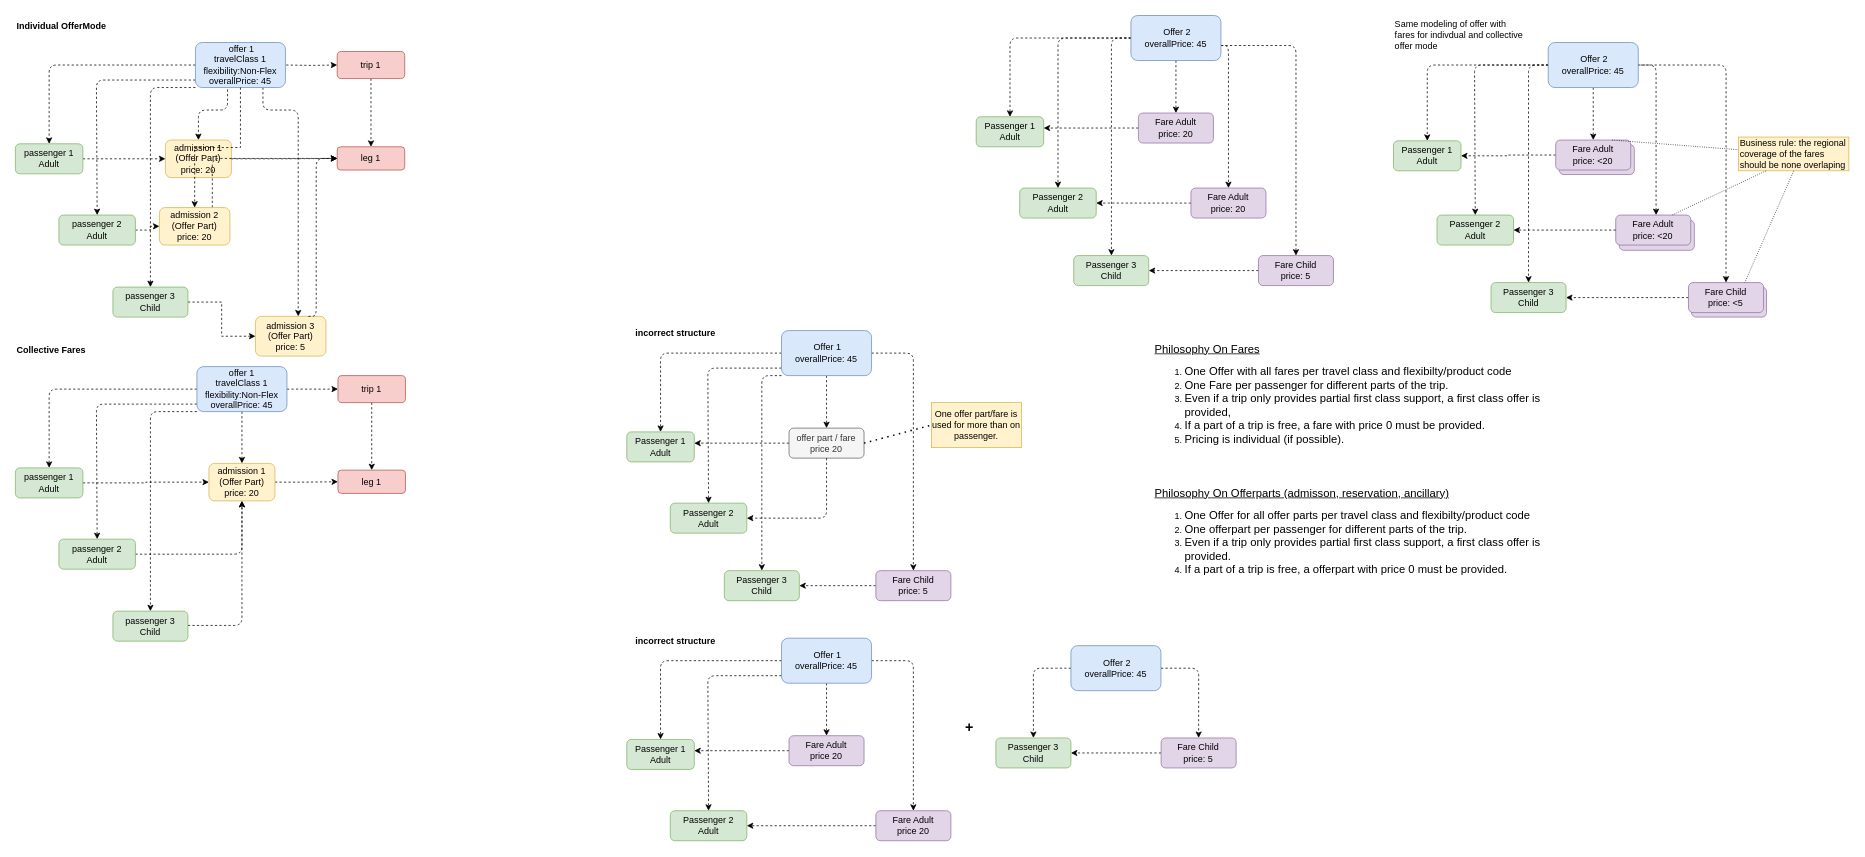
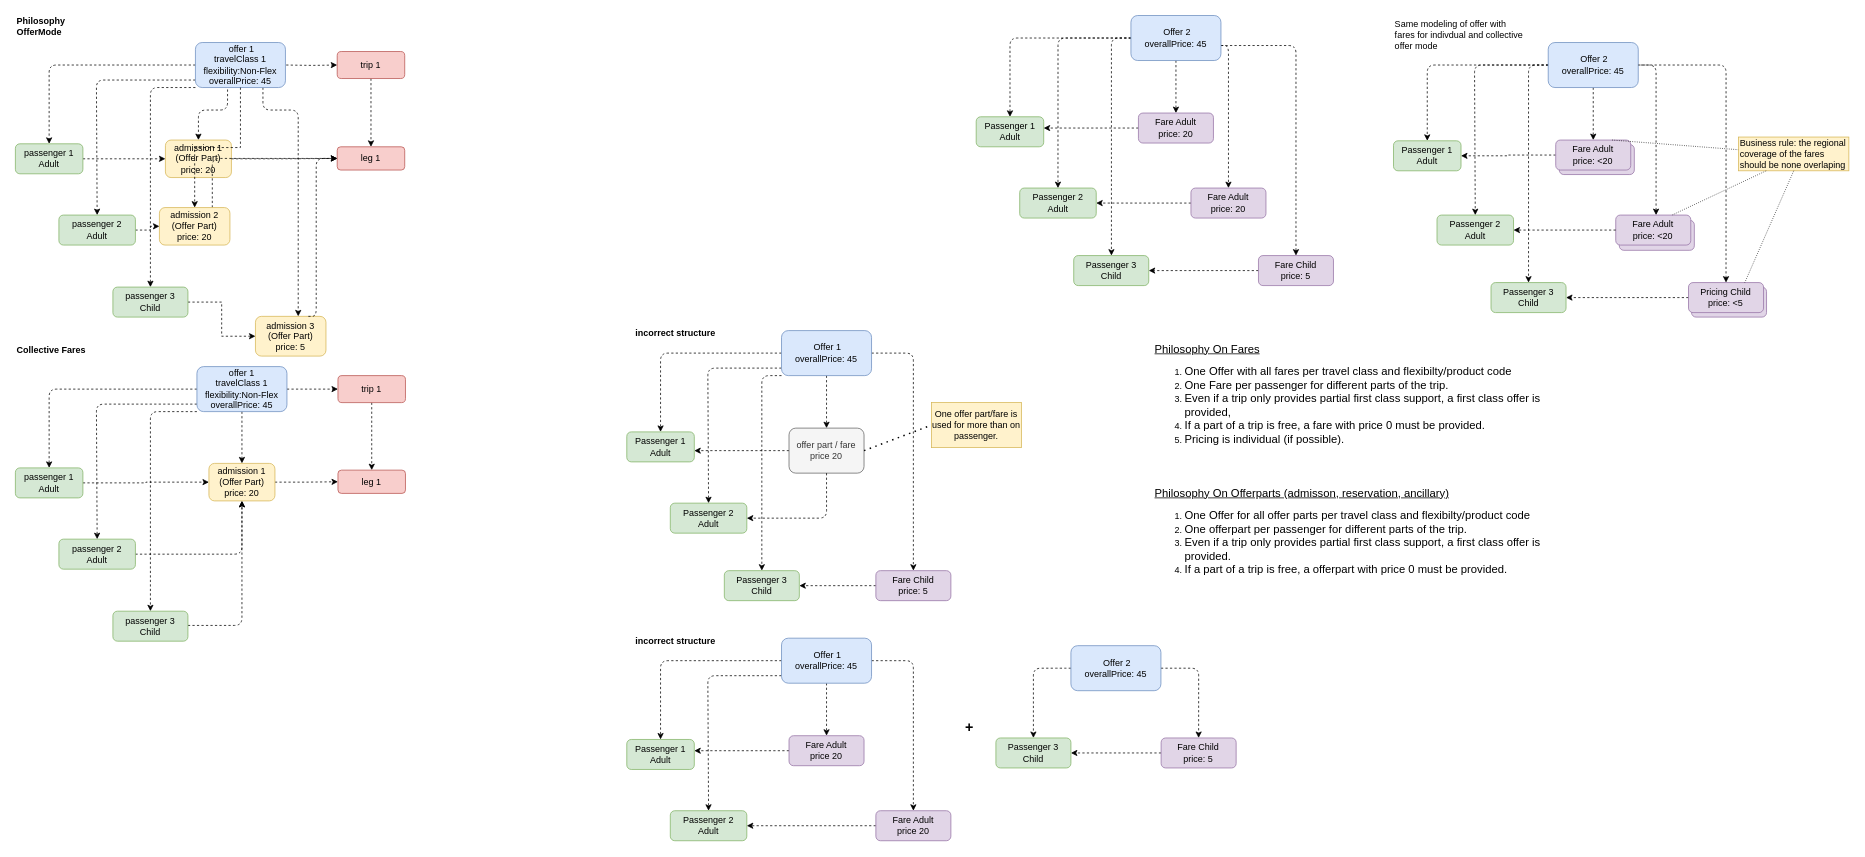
node "Individual OfferMode": label "Individual OfferMode" -> "Philosophy OfferMode"
node "Fare Child price: <5": label "Fare Child price: <5" -> "Pricing Child price: <5"
node "offer part / fare price 20": size 75x30 -> 75x45
